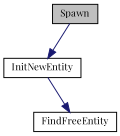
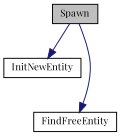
edge "InitNewEntity" -> "FindFreeEntity": now "Spawn" -> "FindFreeEntity"
